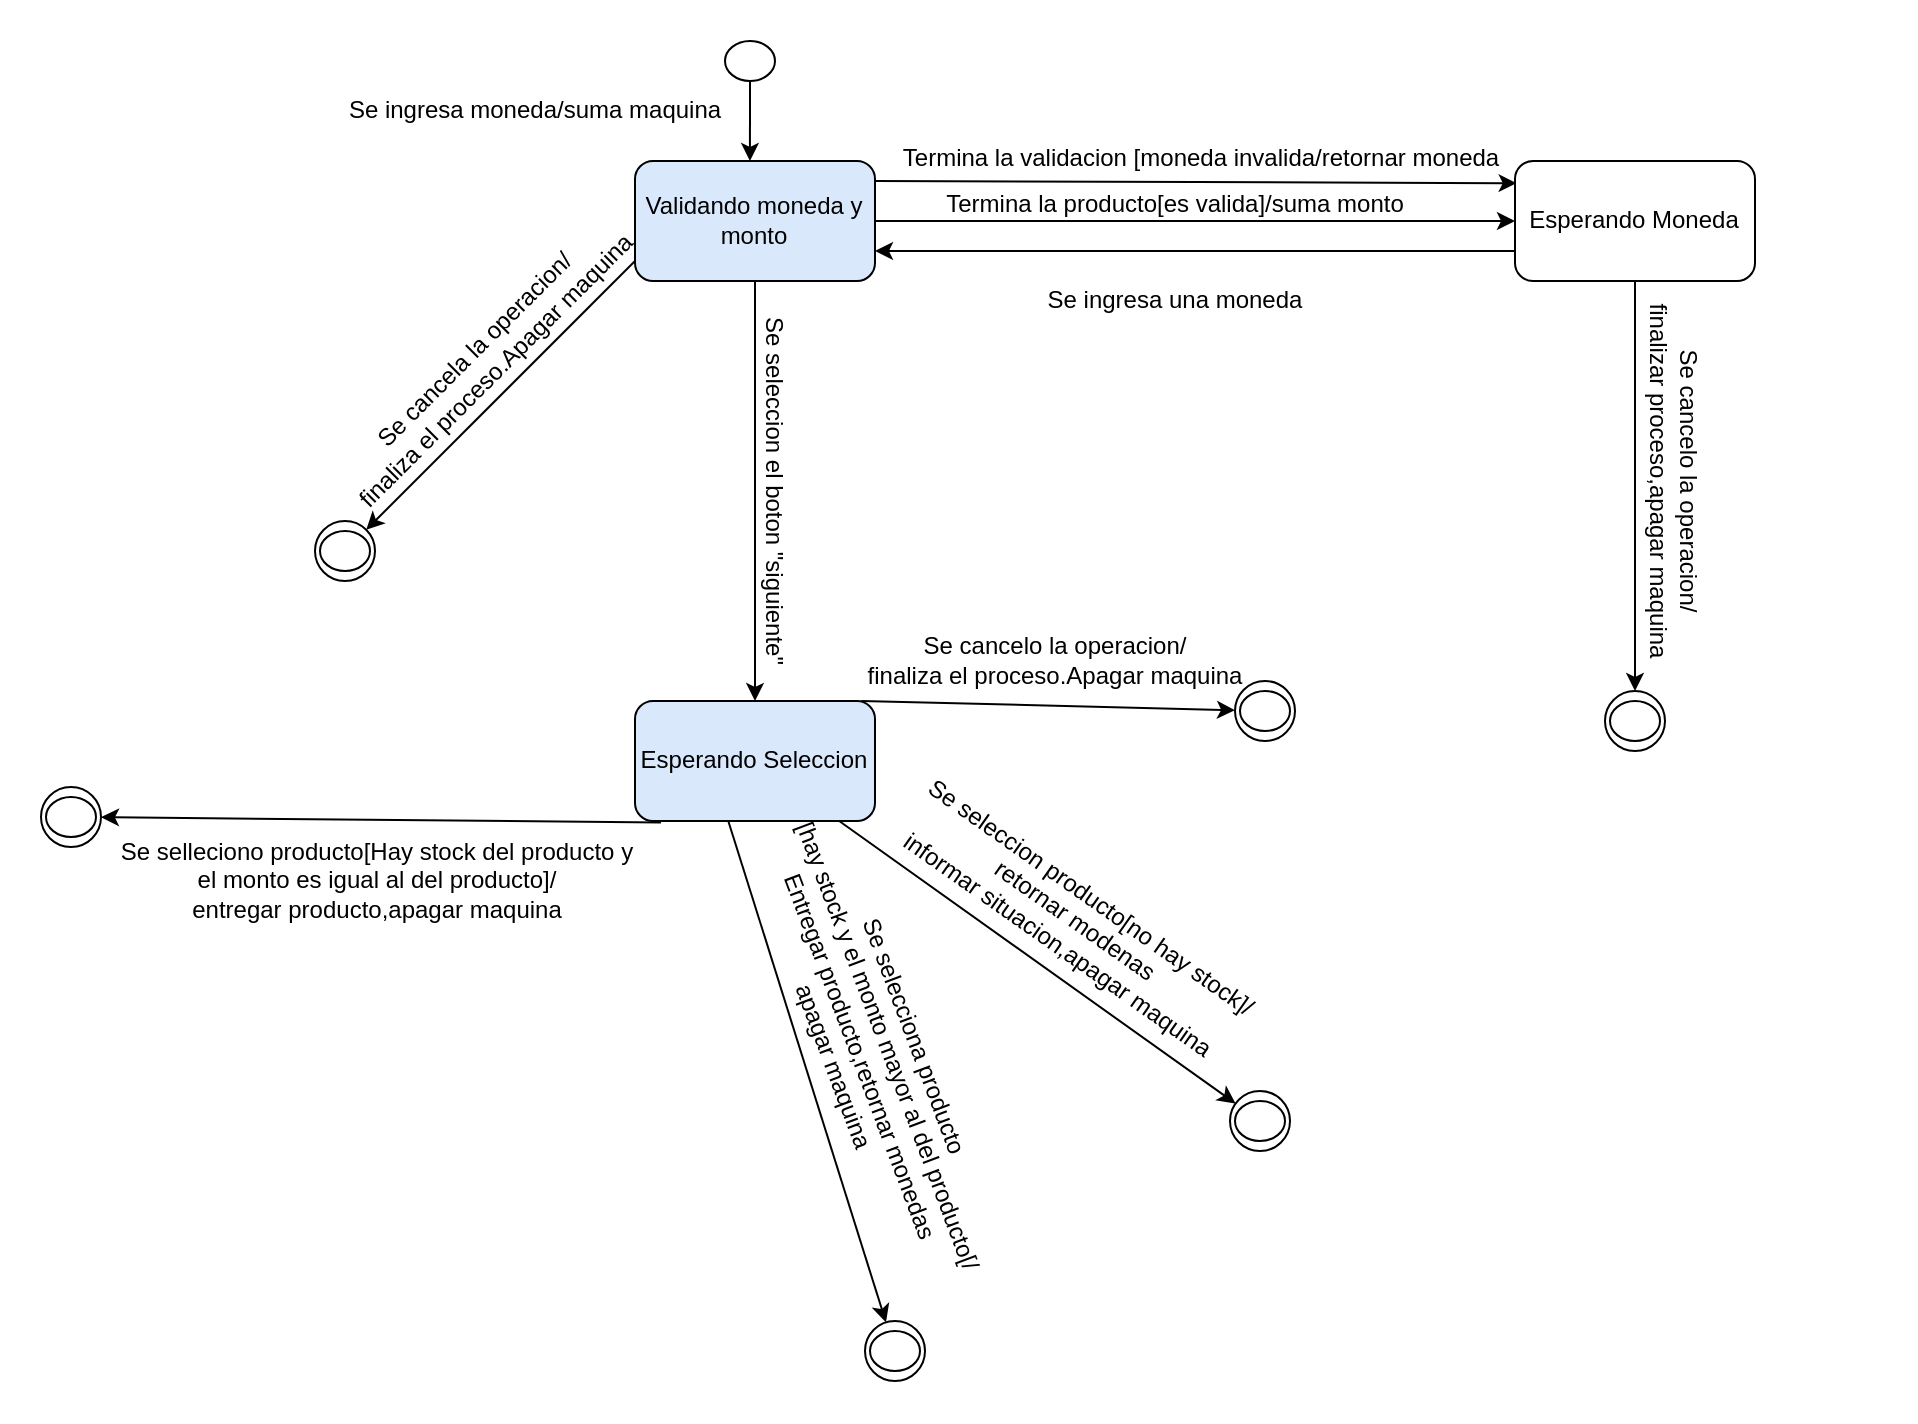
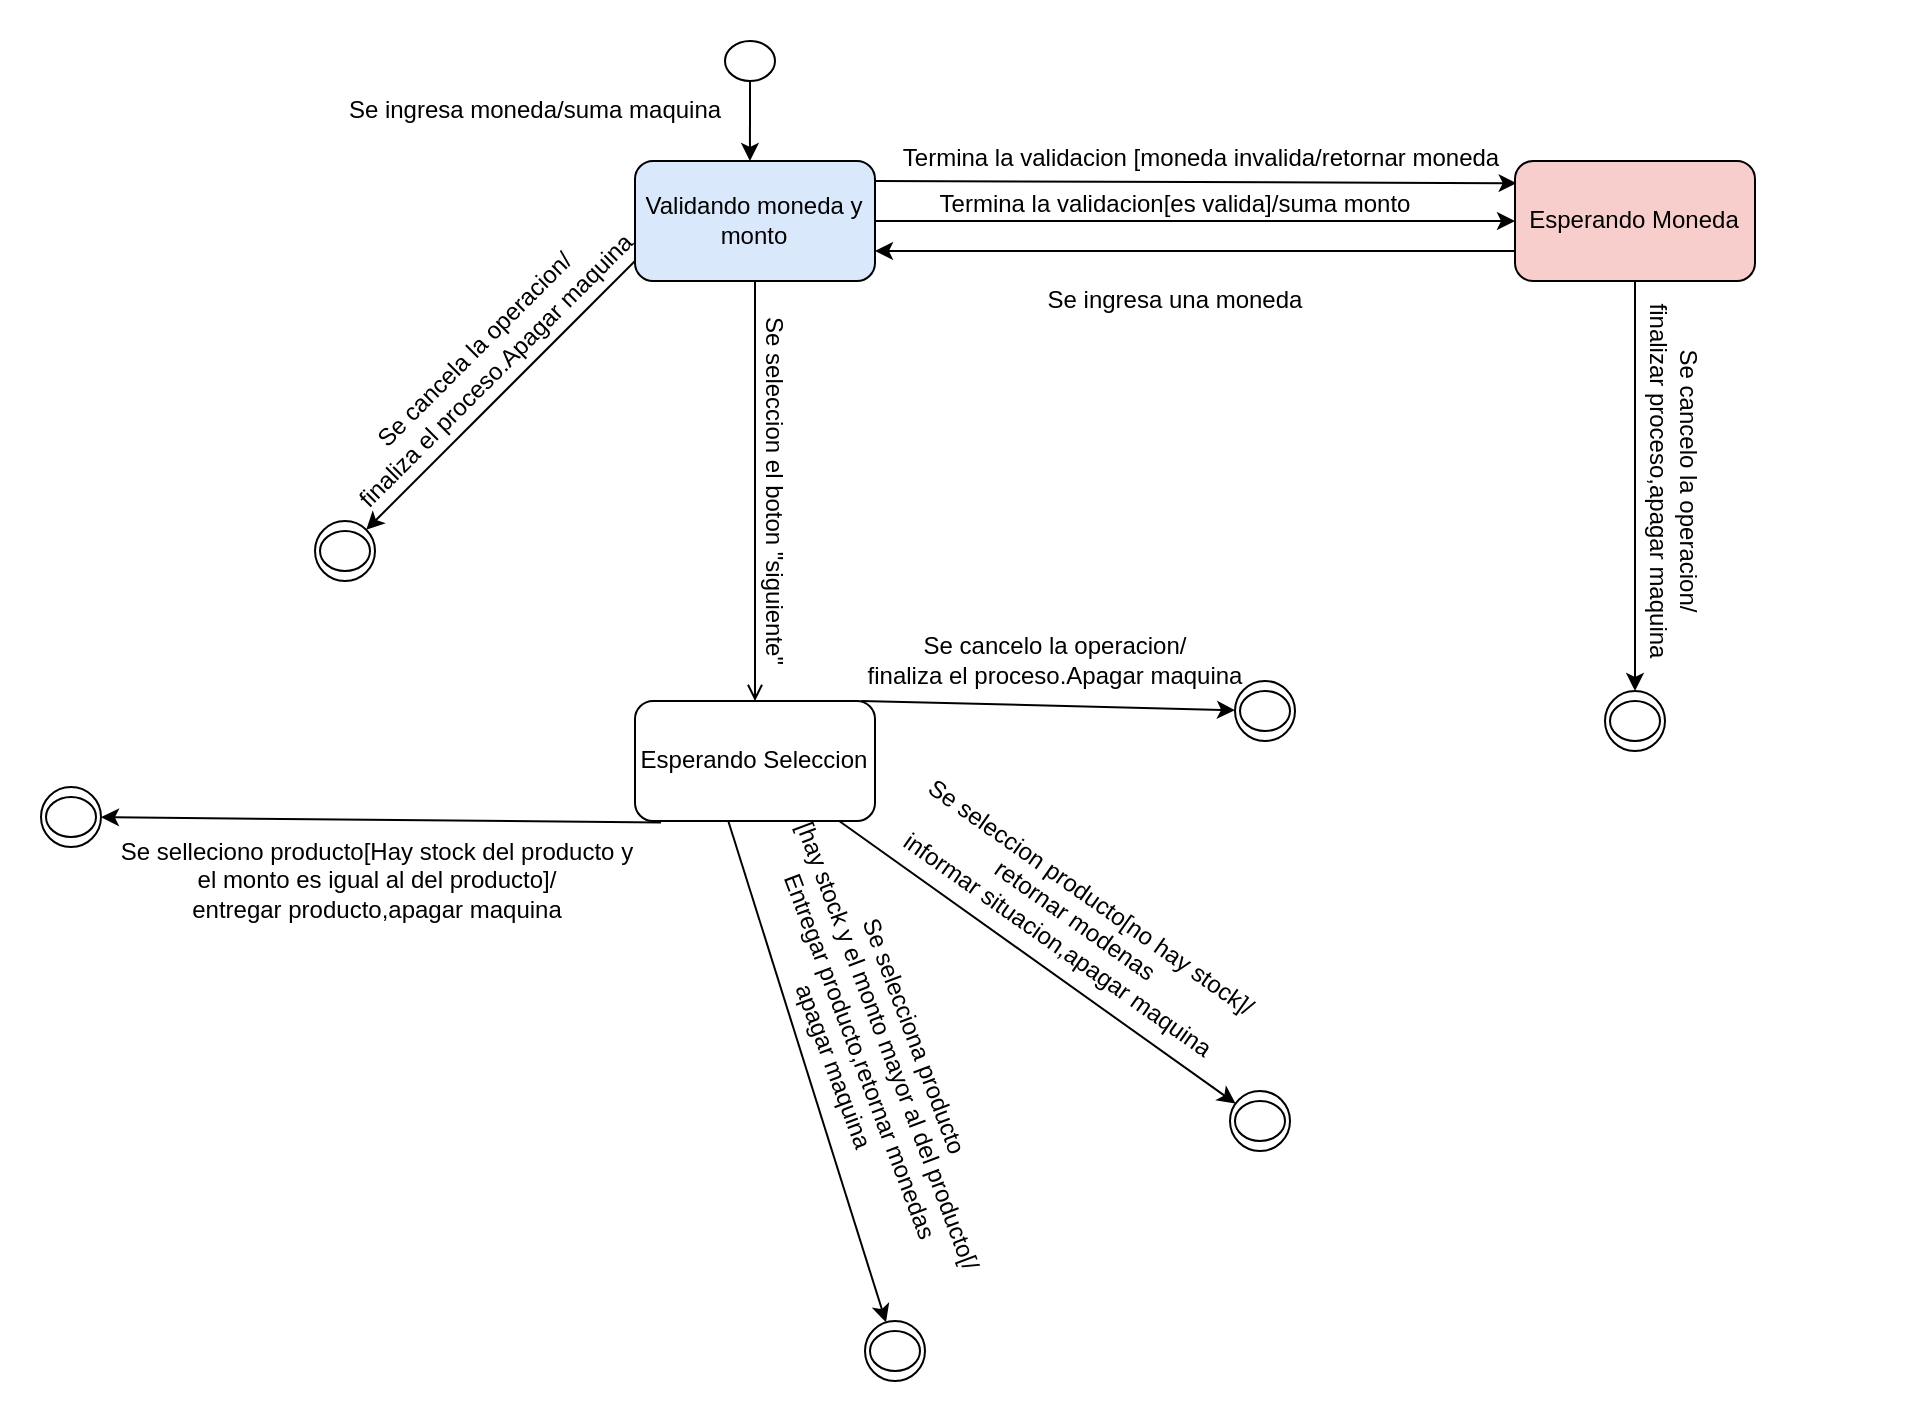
node "Termina la producto[es valida]/suma monto": label "Termina la producto[es valida]/suma monto" -> "Termina la validacion[es valida]/suma monto"
node "Esperando Moneda": fillcolor #ffffff -> #f8cecc
edge "Validando moneda y monto" -> "Esperando Seleccion": arrowhead classic -> open
node "Esperando Seleccion": fillcolor #dae8fc -> #ffffff
